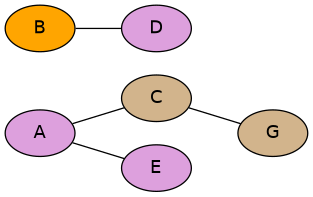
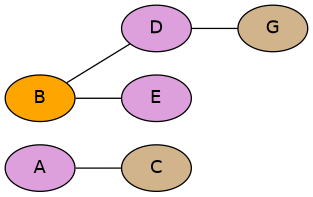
edge "C" -- "G": now "D" -- "G"
edge "A" -- "E": now "B" -- "E"
